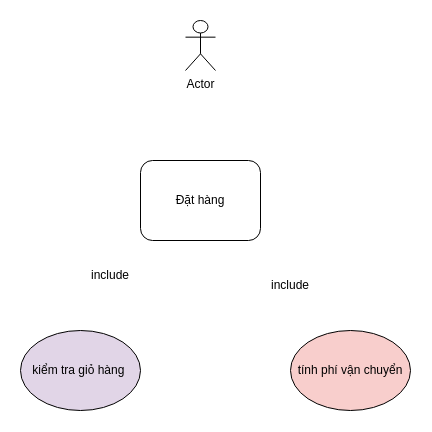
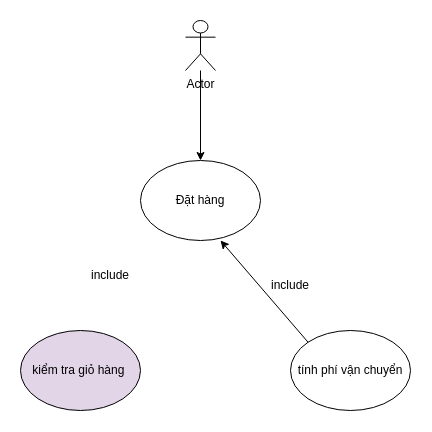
edge "Actor" -> "Đặt hàng": added
node "Đặt hàng": shape rounded rectangle -> ellipse
edge "tính phí vận chuyển" -> "Đặt hàng": added
node "tính phí vận chuyển": fillcolor #f8cecc -> #ffffff
